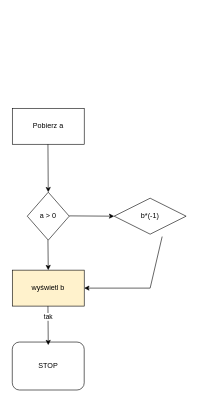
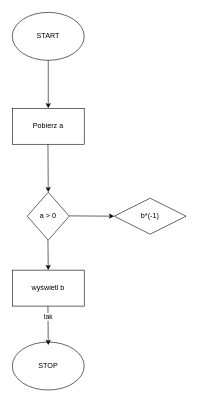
node "START": added
edge "START" -> "Pobierz a": added
edge "b*(-1)" -> "wyświetl b": removed
node "wyświetl b": fillcolor #fff2cc -> #ffffff
node "STOP": shape rounded rectangle -> ellipse
